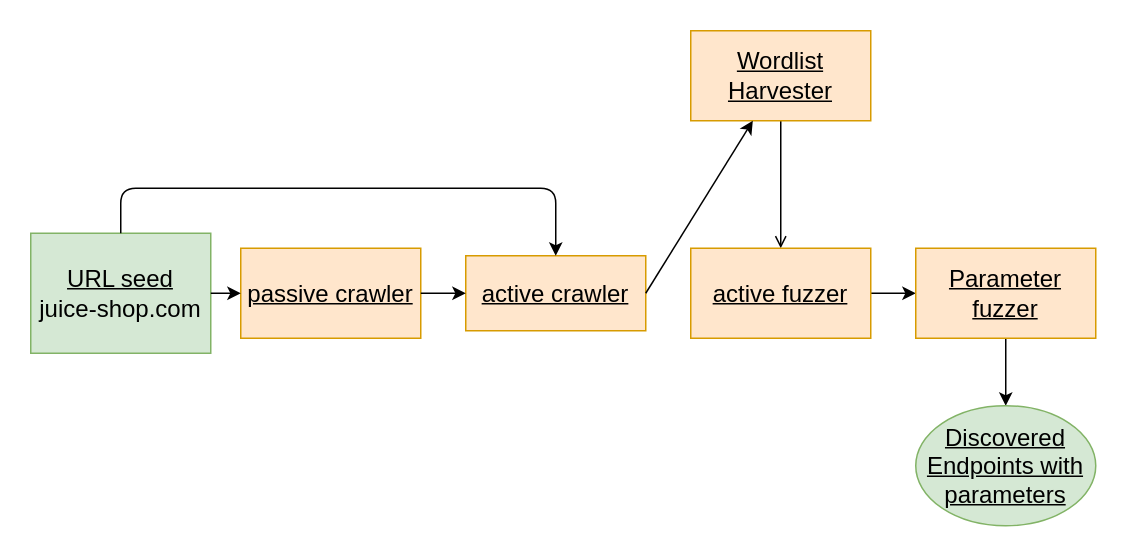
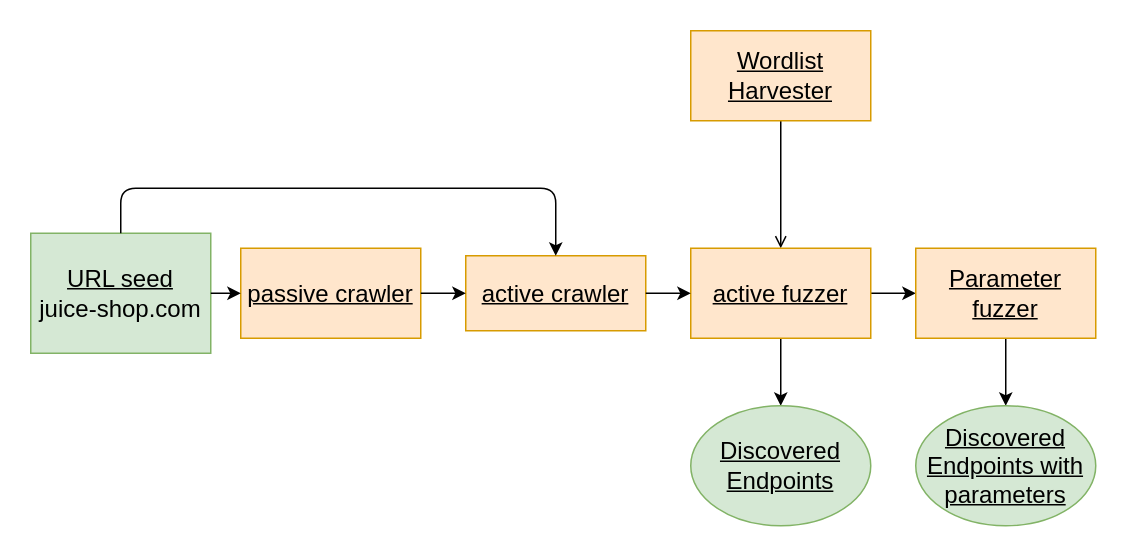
edge "active crawler" -> "Wordlist Harvester": now "active crawler" -> "active fuzzer"
edge "active fuzzer" -> "Discovered Endpoints": added
node "Discovered Endpoints": added
